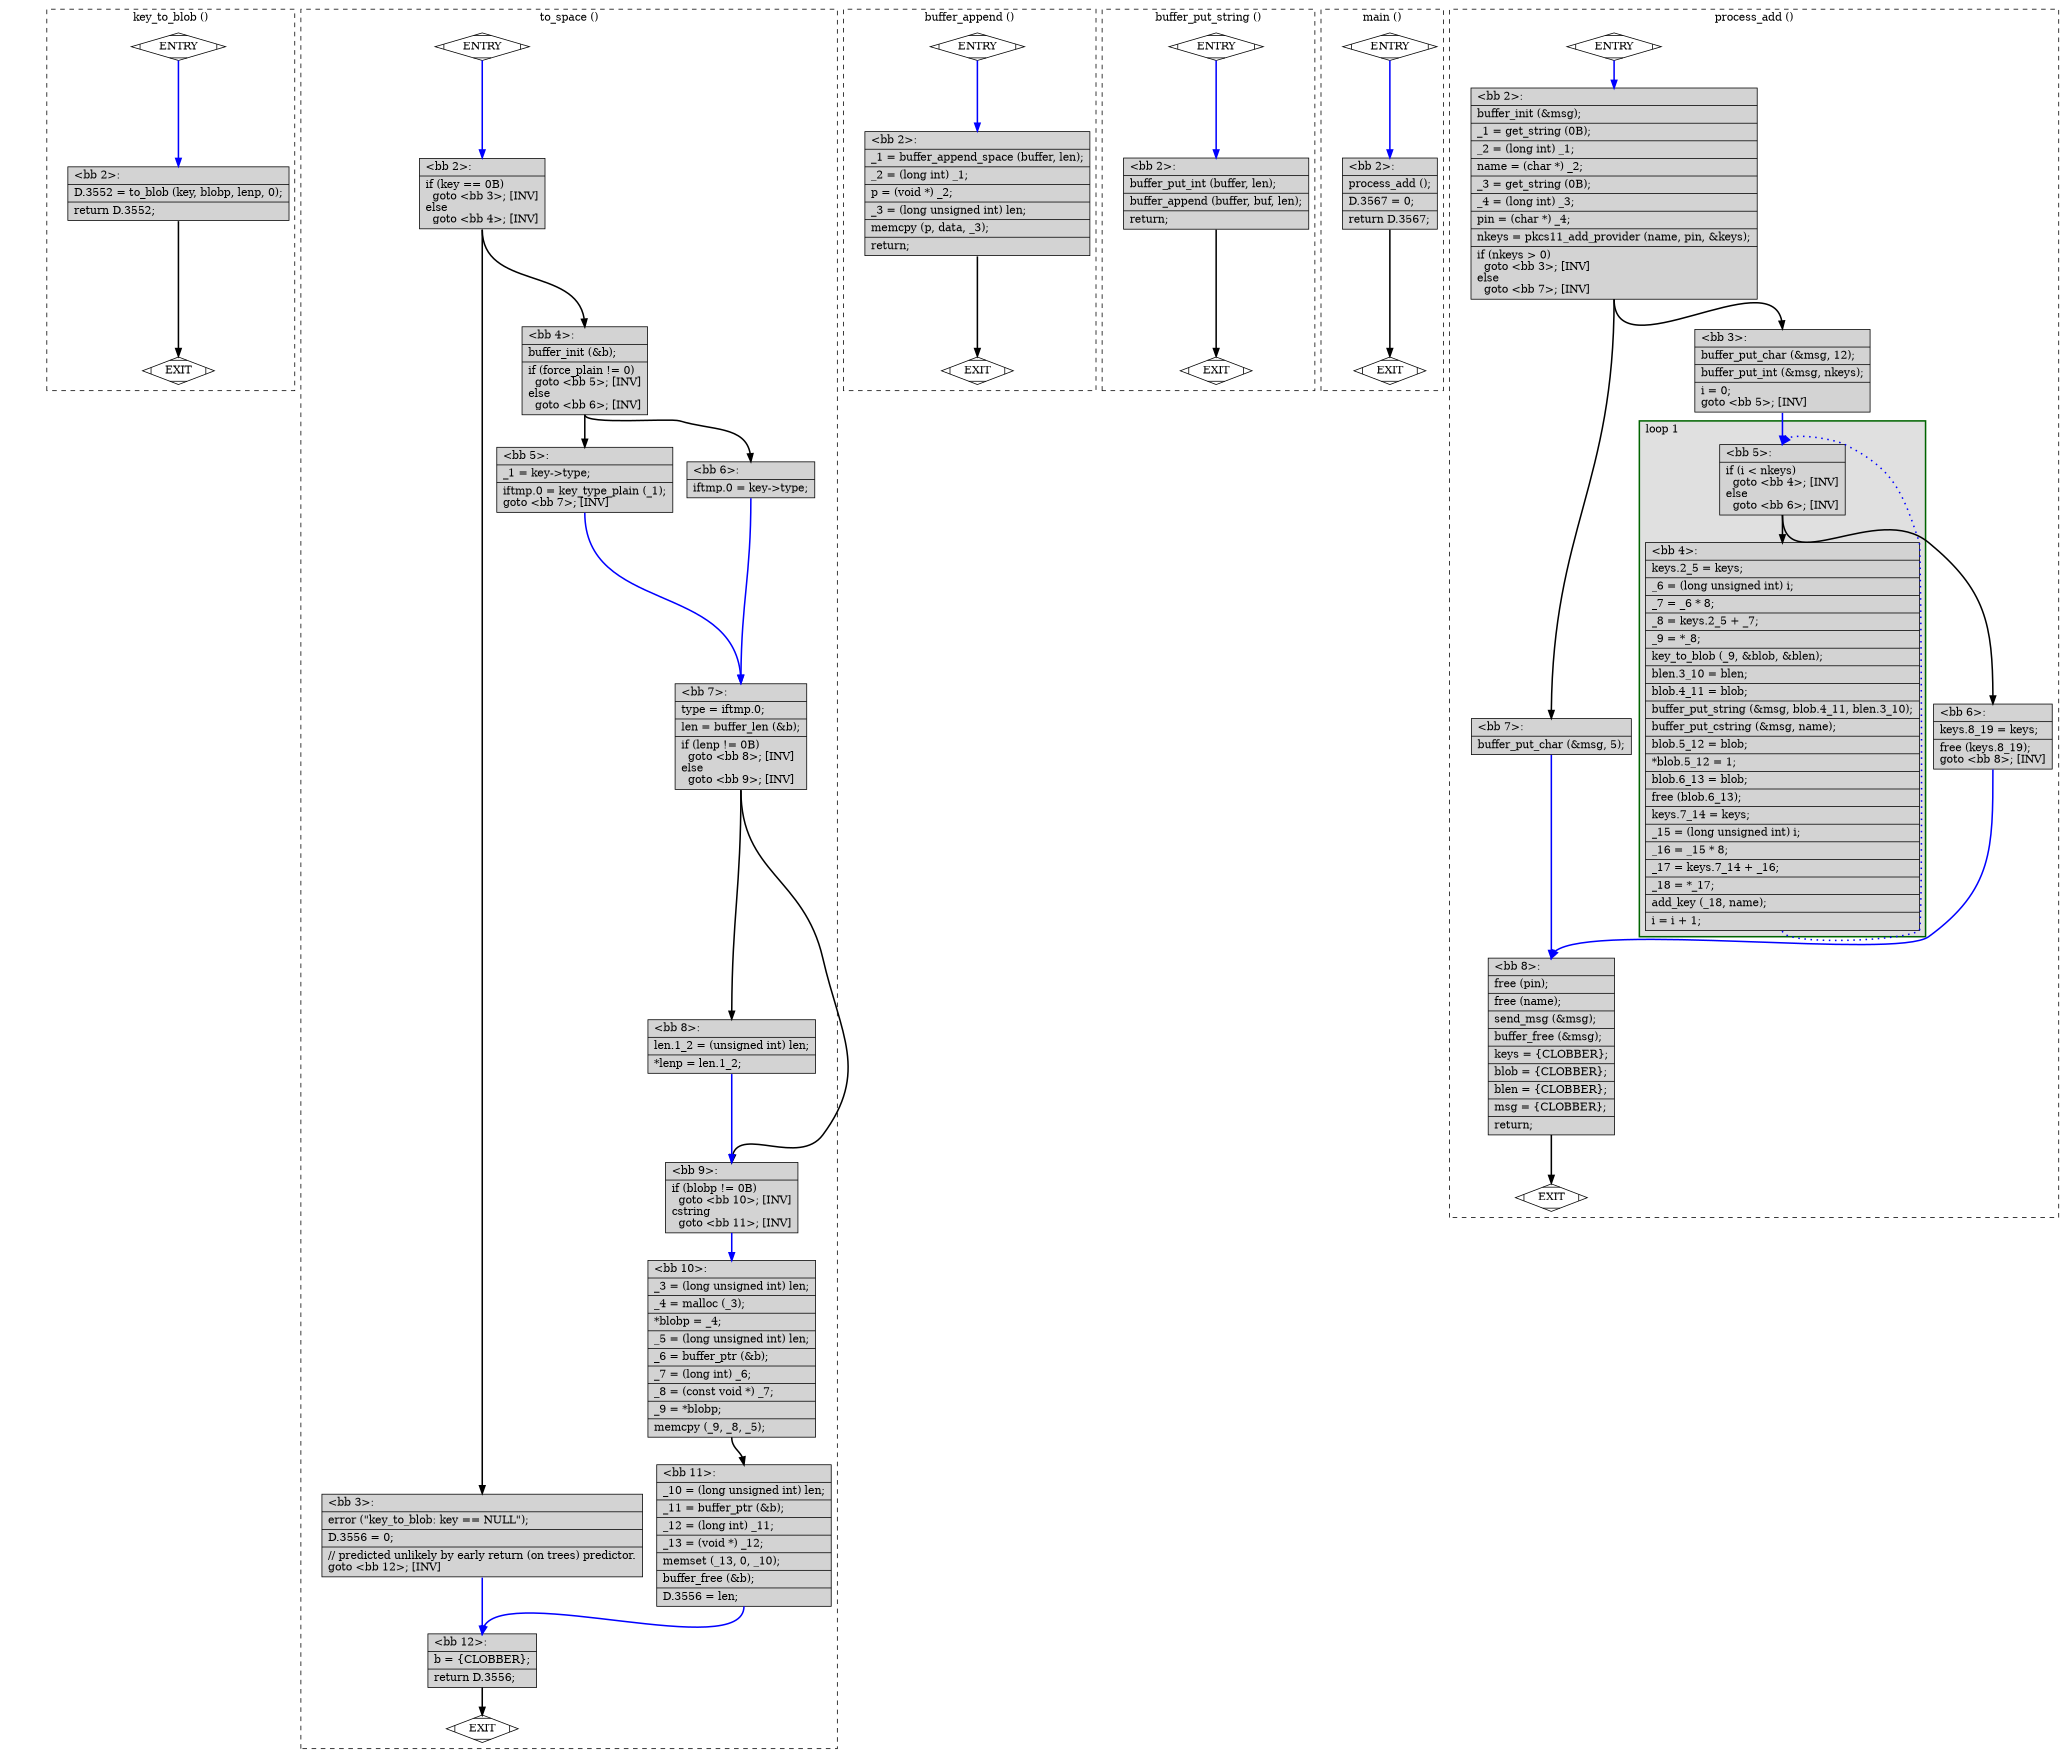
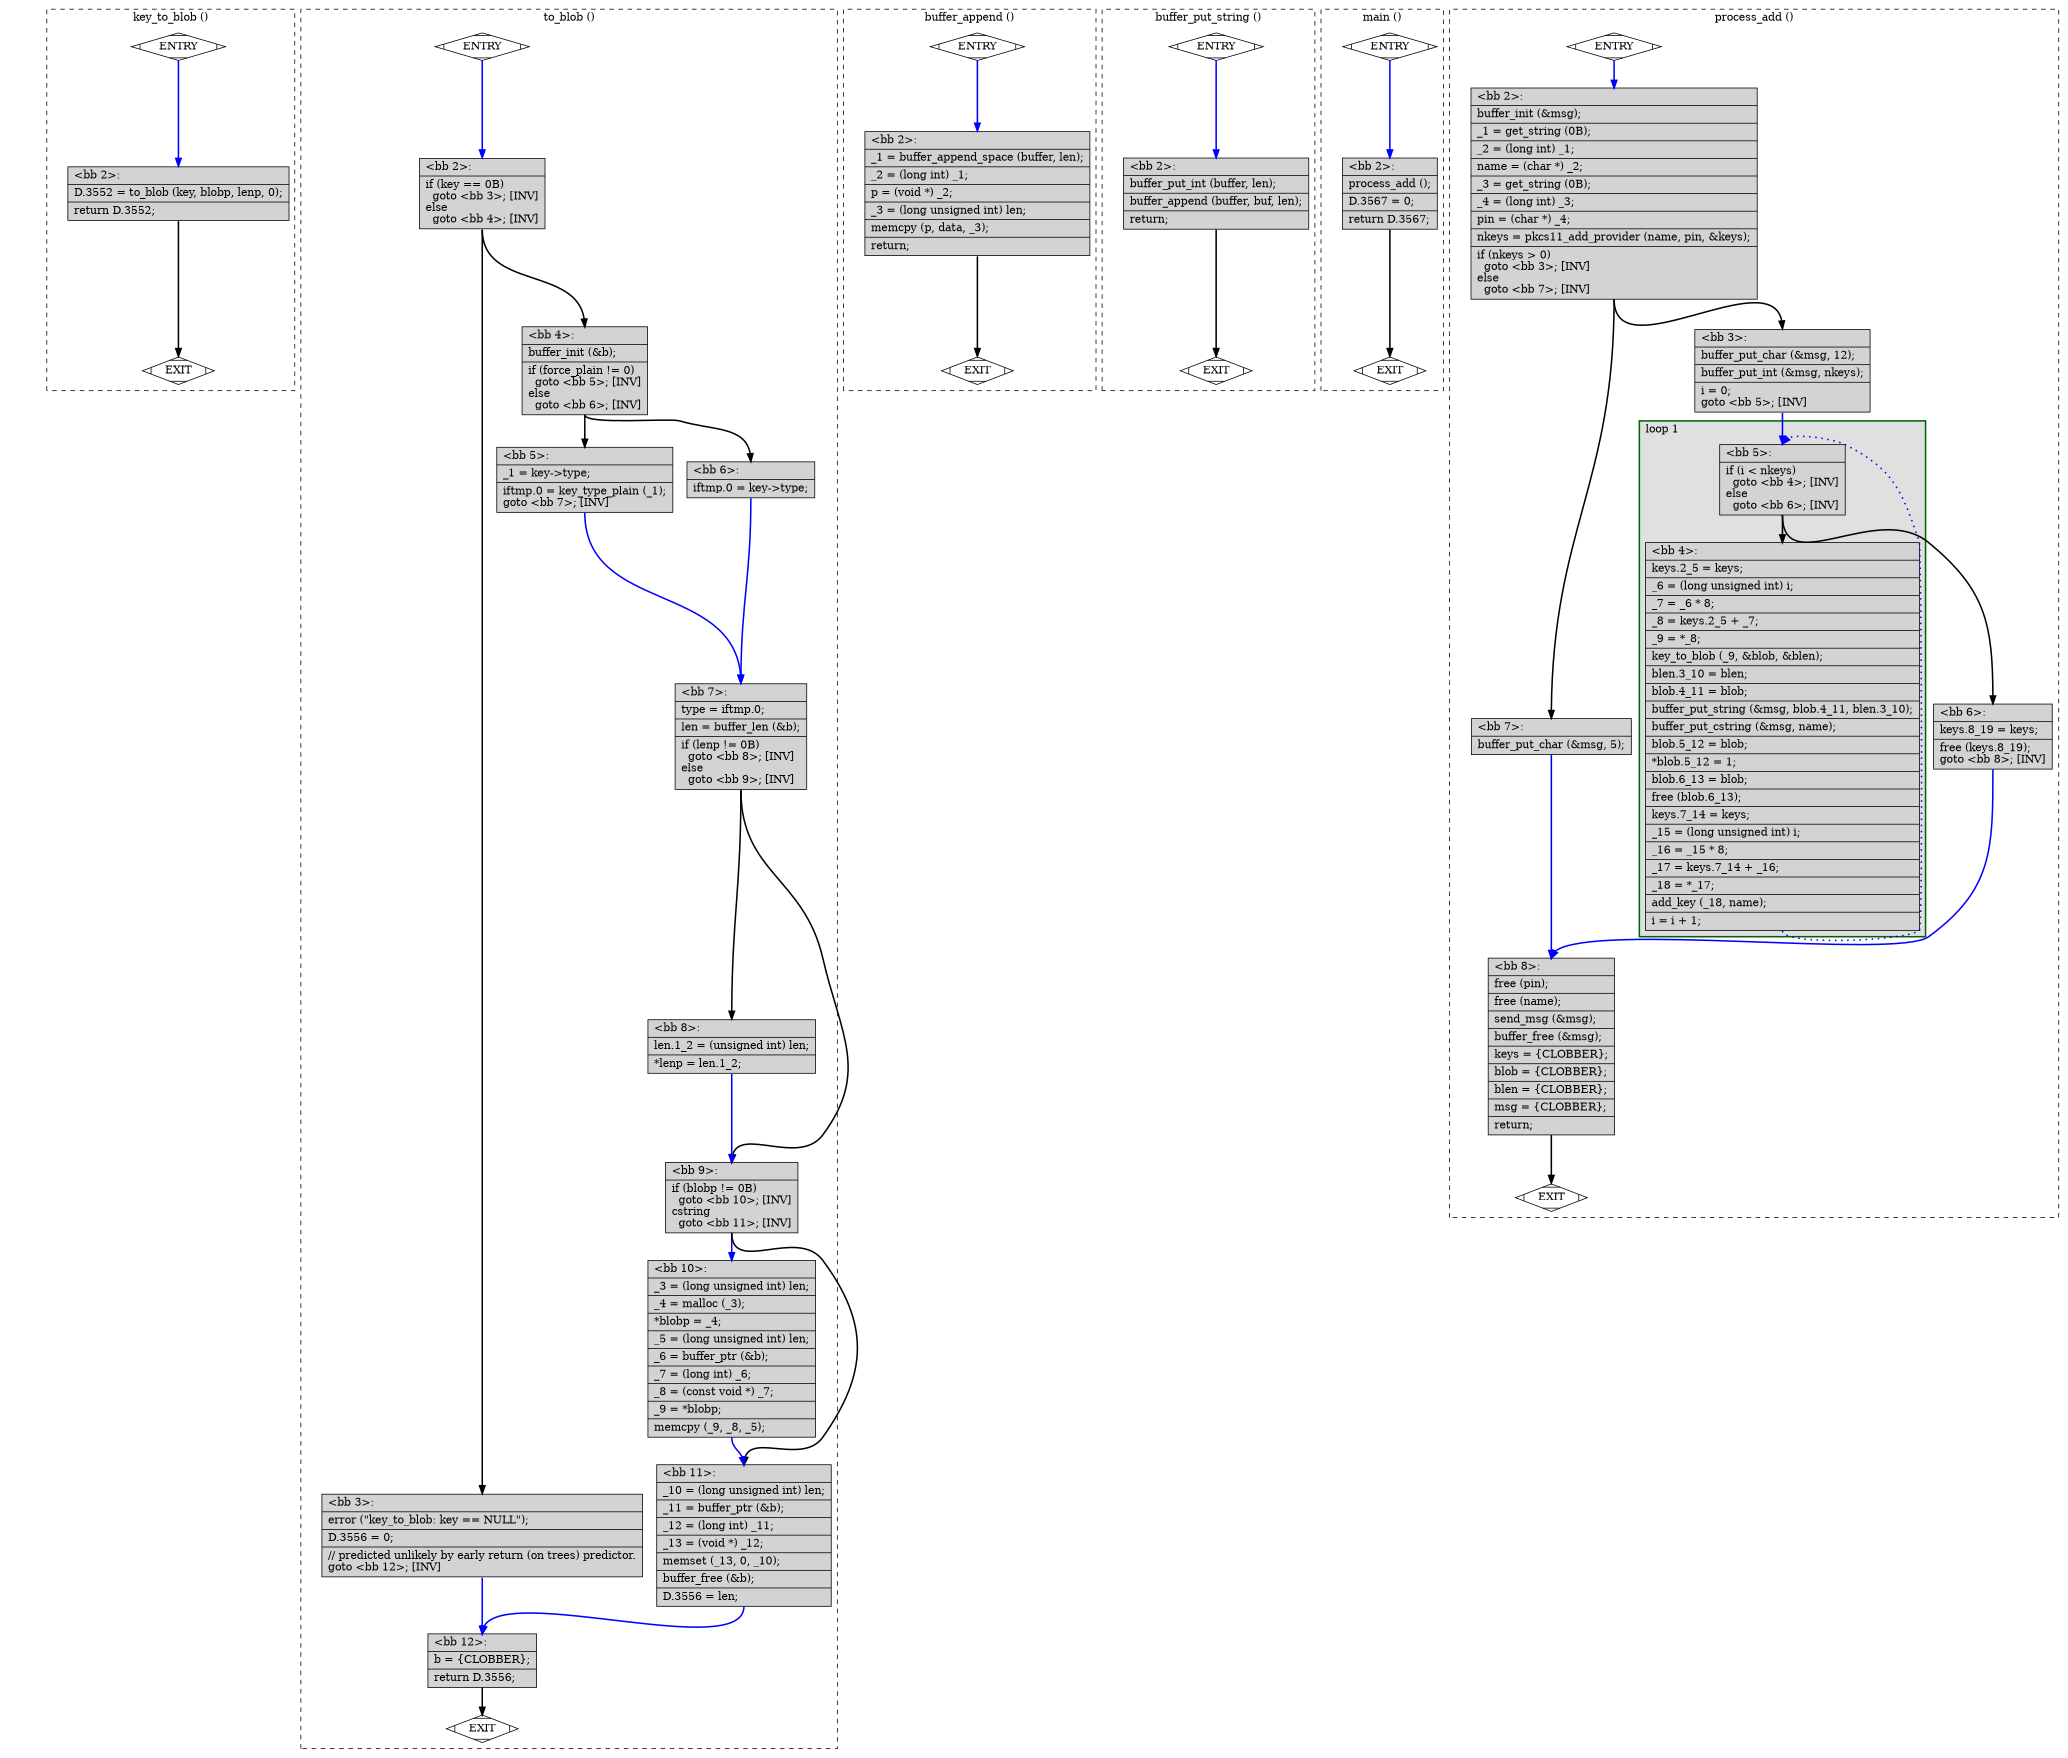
cluster "to_space ()": label "to_space ()" -> "to_blob ()"
edge "<bb 9>:" -> "<bb 11>:": added
edge "<bb 10>:" -> "<bb 11>:": color black -> blue
